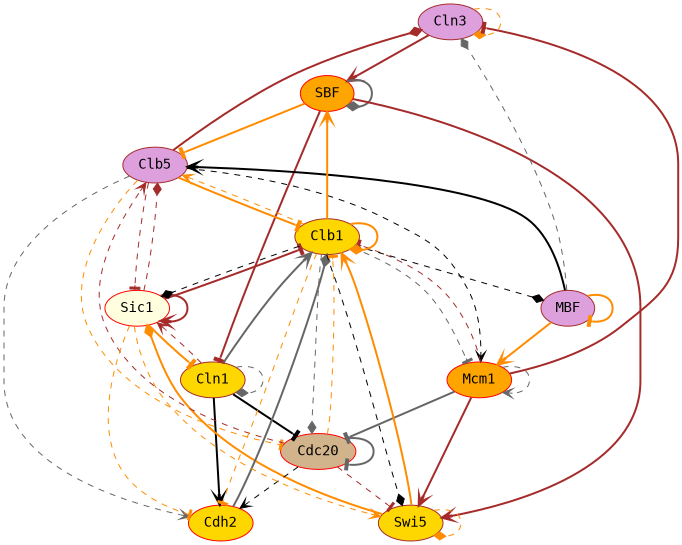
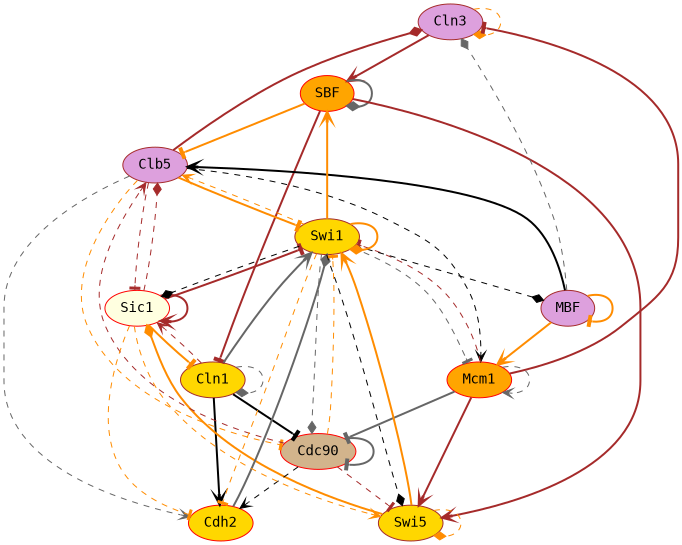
node "Clb1": label "Clb1" -> "Swi1"
node "Cdc20": label "Cdc20" -> "Cdc90"
